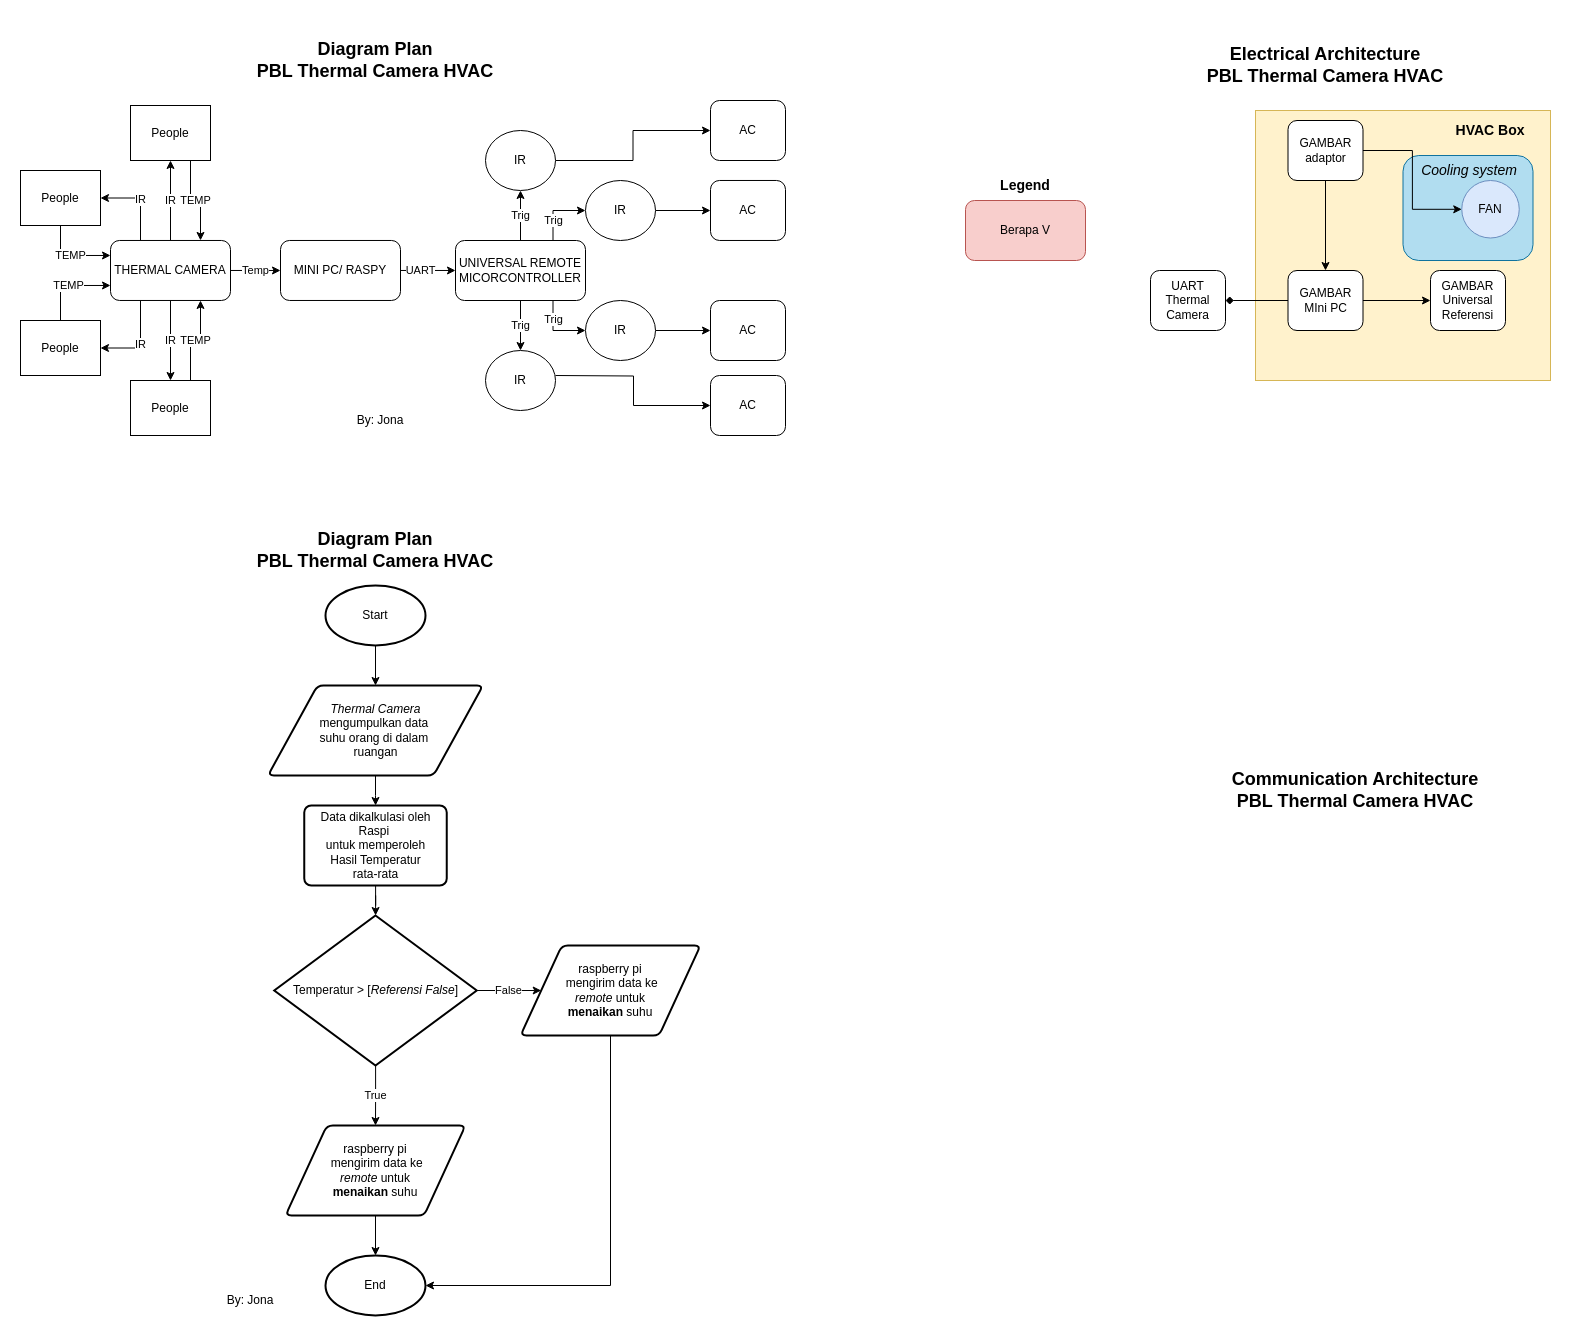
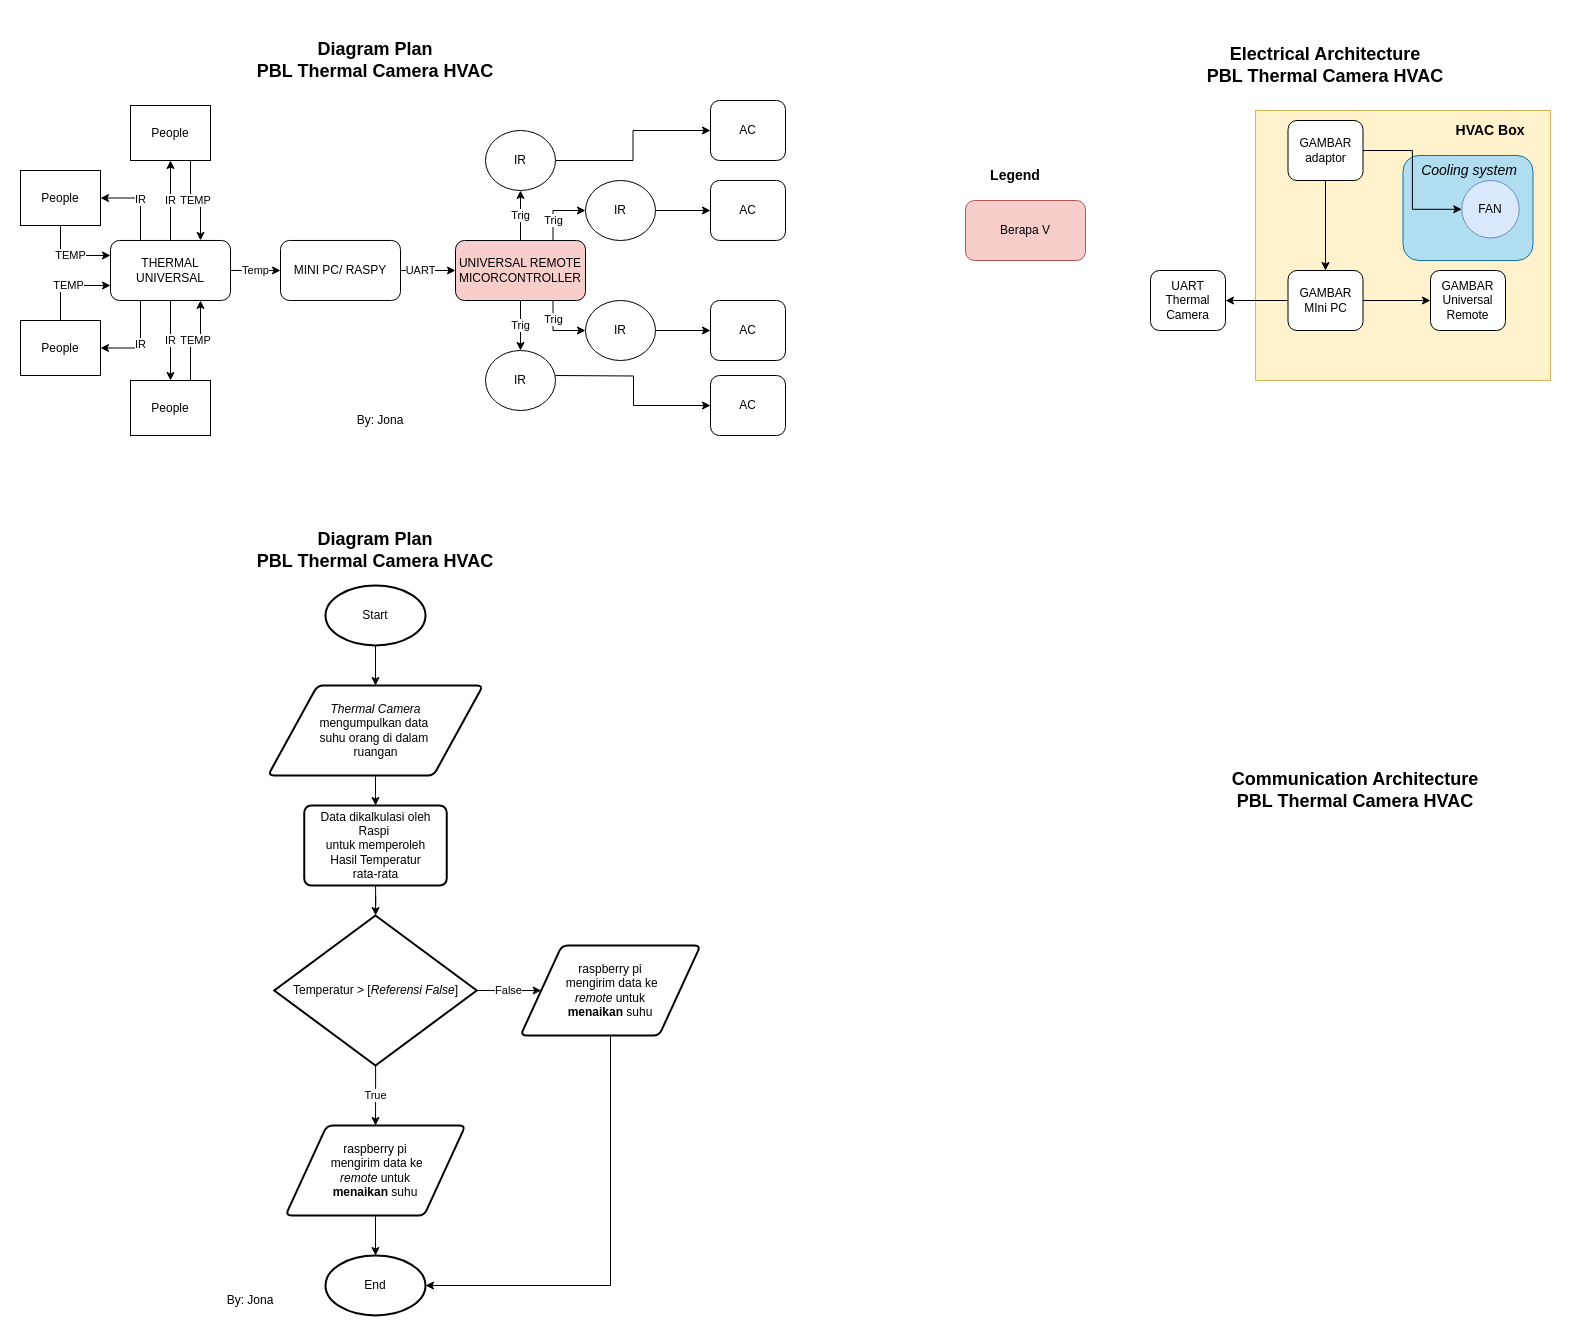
node "Legend": moved (1026, 186) -> (1016, 176)
node "THERMAL CAMERA": label "THERMAL CAMERA" -> "THERMAL UNIVERSAL"
node "UNIVERSAL REMOTE MICORCONTROLLER": fillcolor #ffffff -> #f8cecc
edge "GAMBAR MIni PC" -> "UART Thermal Camera": arrowhead diamond -> classic
node "GAMBAR Universal Referensi": label "GAMBAR Universal Referensi" -> "GAMBAR Universal Remote"
